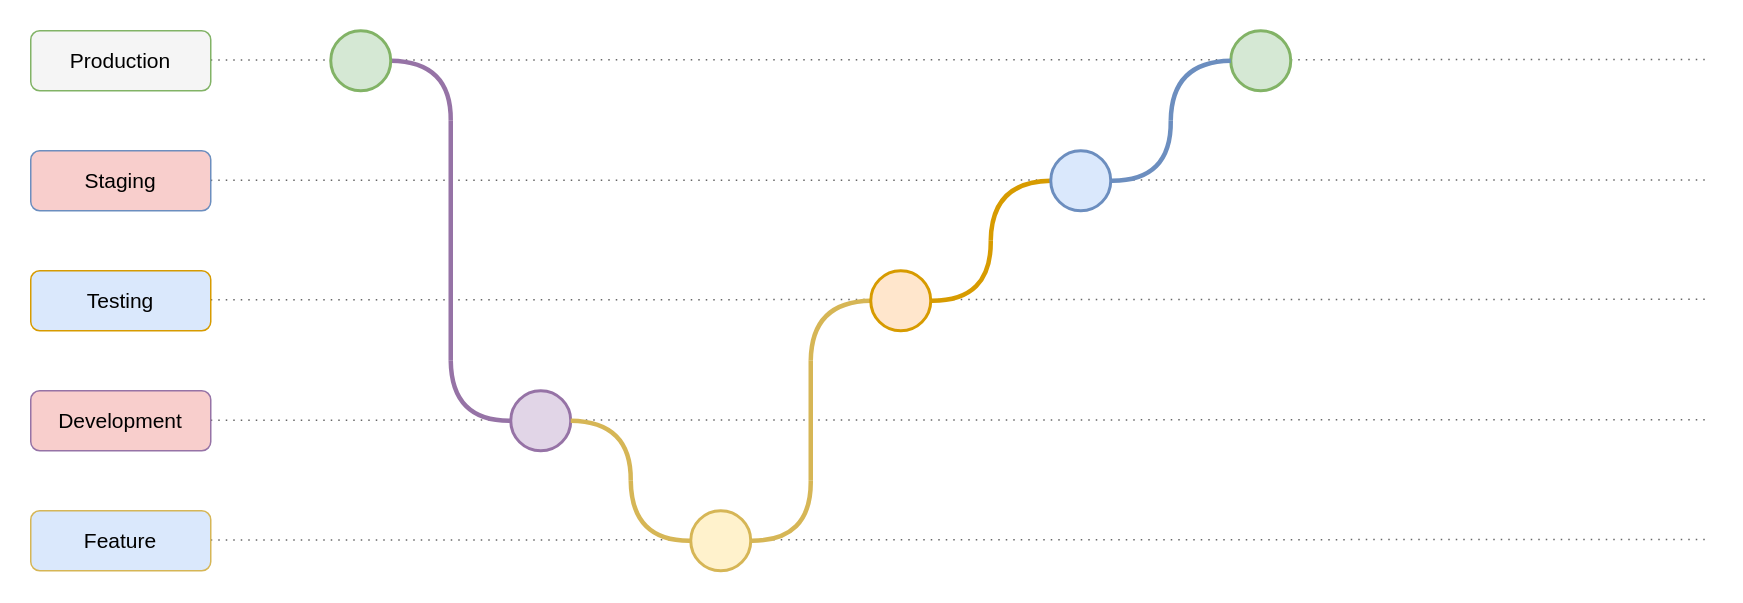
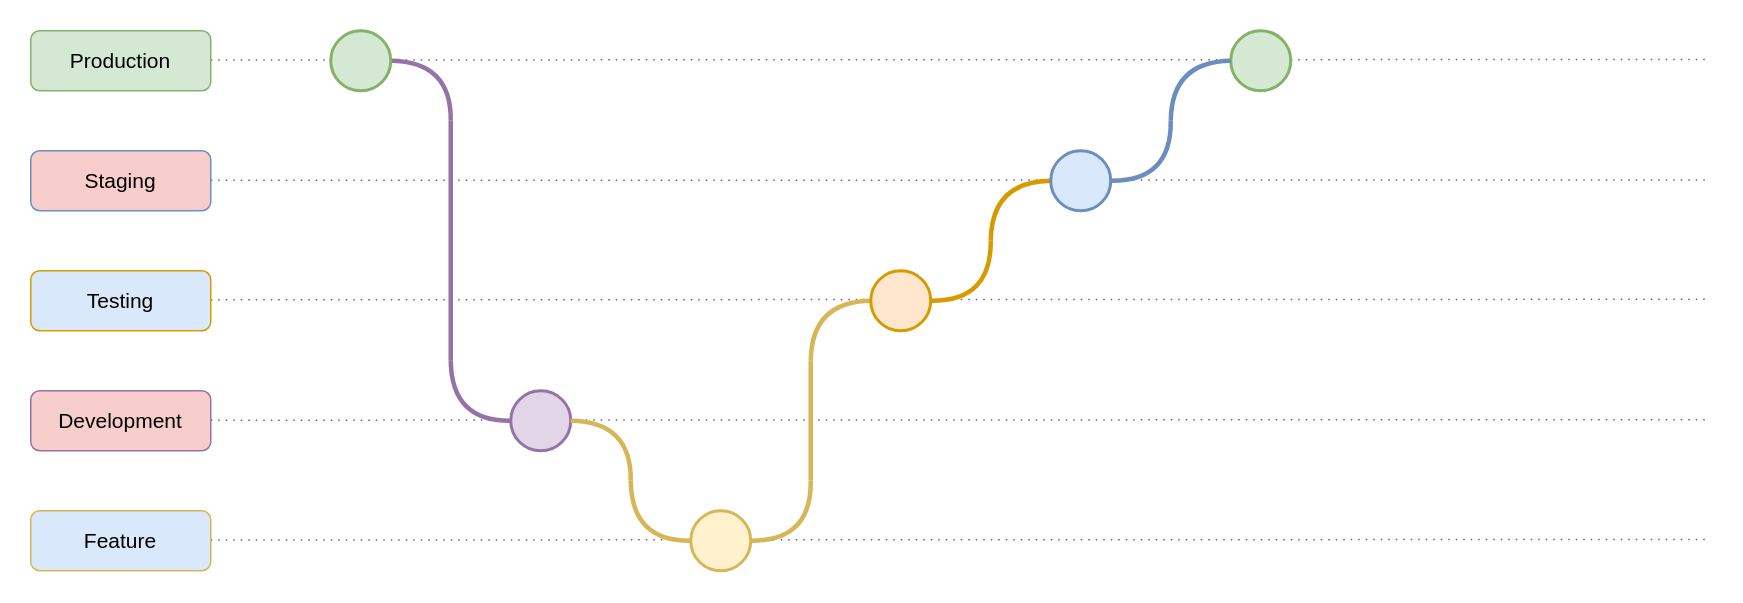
node "Production": fillcolor #f5f5f5 -> #d5e8d4
